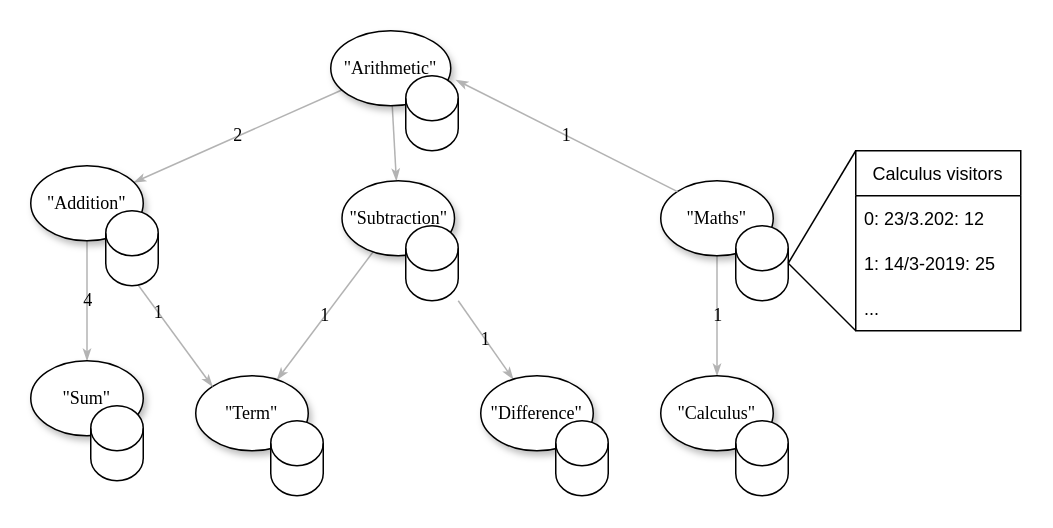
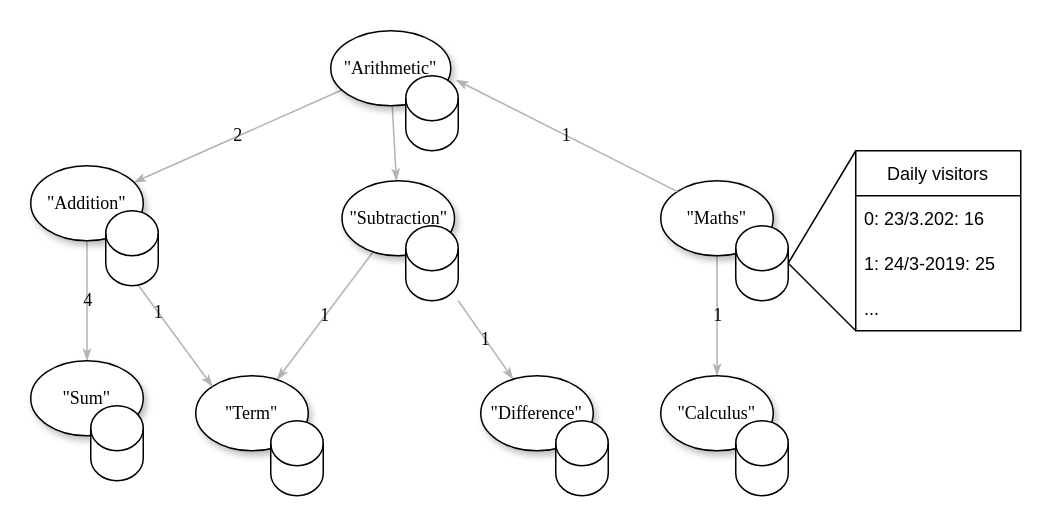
node "Calculus visitors": label "Calculus visitors" -> "Daily visitors"
node "0: 23/3.202: 12": label "0: 23/3.202: 12" -> "0: 23/3.202: 16"
node "1: 14/3-2019: 25": label "1: 14/3-2019: 25" -> "1: 24/3-2019: 25"
